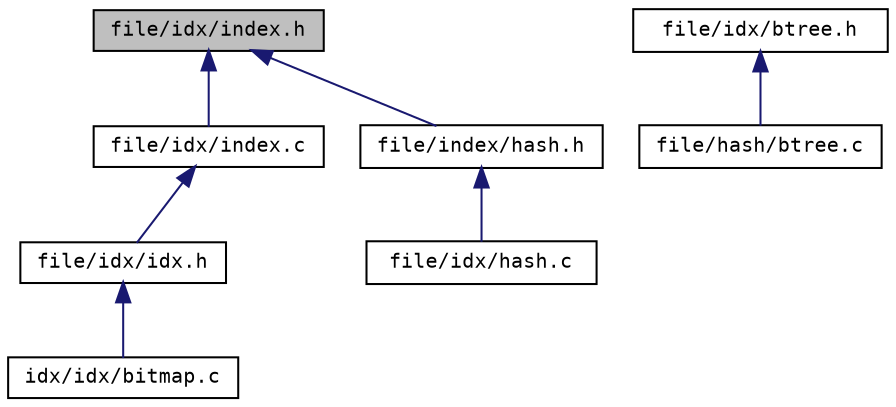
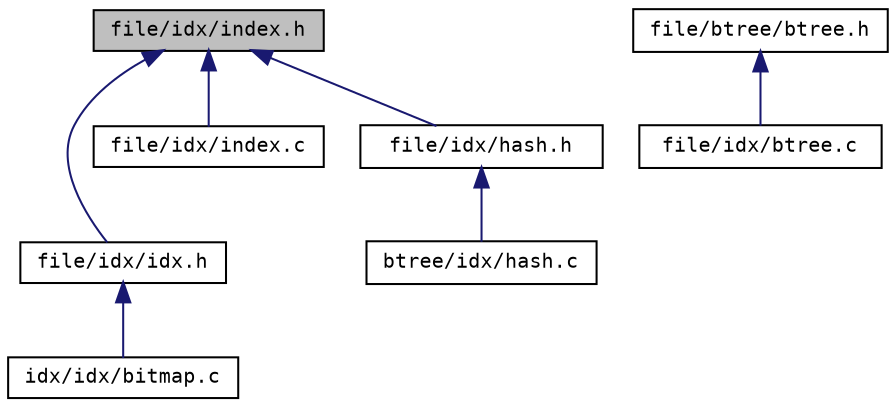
node "file/idx/btree.h": label "file/idx/btree.h" -> "file/btree/btree.h"
node "file/index/hash.h": label "file/index/hash.h" -> "file/idx/hash.h"
node "file/hash/btree.c": label "file/hash/btree.c" -> "file/idx/btree.c"
edge "file/idx/idx.h" -> "file/idx/index.c": now "file/idx/idx.h" -> "file/idx/index.h"
node "file/idx/hash.c": label "file/idx/hash.c" -> "btree/idx/hash.c"
